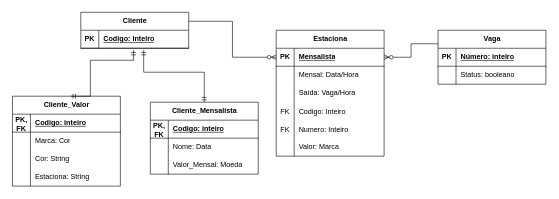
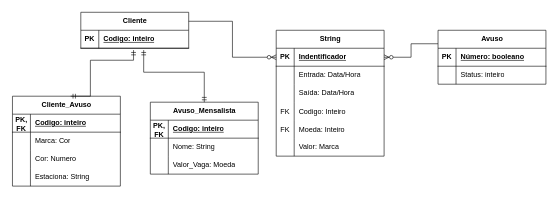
node "Estaciona": label "Estaciona" -> "String"
node "Vaga": label "Vaga" -> "Avuso"
node "Mensalista": label "Mensalista" -> "Indentificador"
node "Número: inteiro": label "Número: inteiro" -> "Número: booleano"
node "Mensal: Data/Hora": label "Mensal: Data/Hora" -> "Entrada: Data/Hora"
node "Status: booleano": label "Status: booleano" -> "Status: inteiro"
node "Saída: Vaga/Hora": label "Saída: Vaga/Hora" -> "Saída: Data/Hora"
node "Cliente_Valor": label "Cliente_Valor" -> "Cliente_Avuso"
node "Cliente_Mensalista": label "Cliente_Mensalista" -> "Avuso_Mensalista"
node "Numero: Inteiro": label "Numero: Inteiro" -> "Moeda: Inteiro"
node "Nome: Data": label "Nome: Data" -> "Nome: String"
node "Cor: String": label "Cor: String" -> "Cor: Numero"
node "Valor_Mensal: Moeda": label "Valor_Mensal: Moeda" -> "Valor_Vaga: Moeda"
